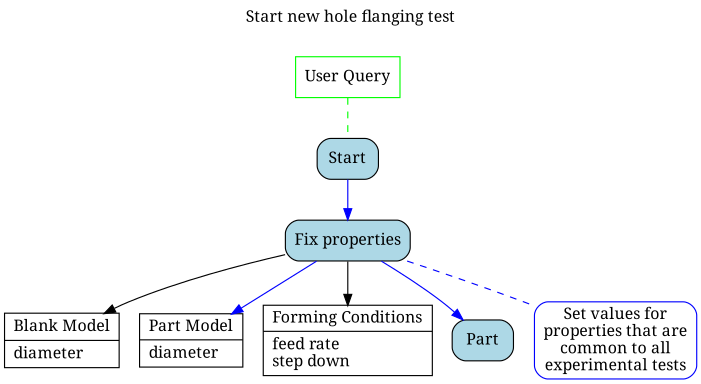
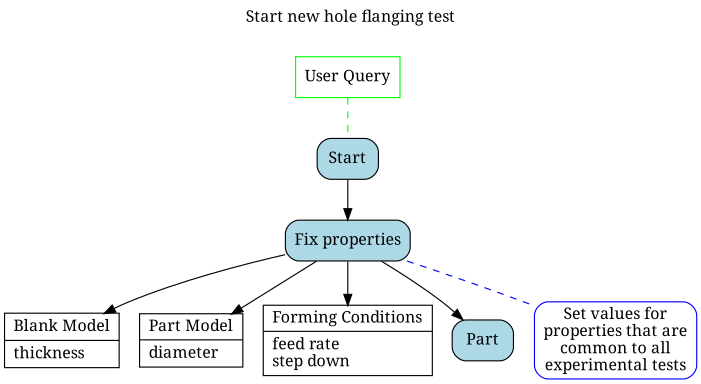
edge "Start" -> "Fix properties": color blue -> black
edge "Fix properties" -> "Part Model": color blue -> black
edge "Fix properties" -> "Part": color blue -> black
node "Blank Model": text "diameter" -> "thickness"
